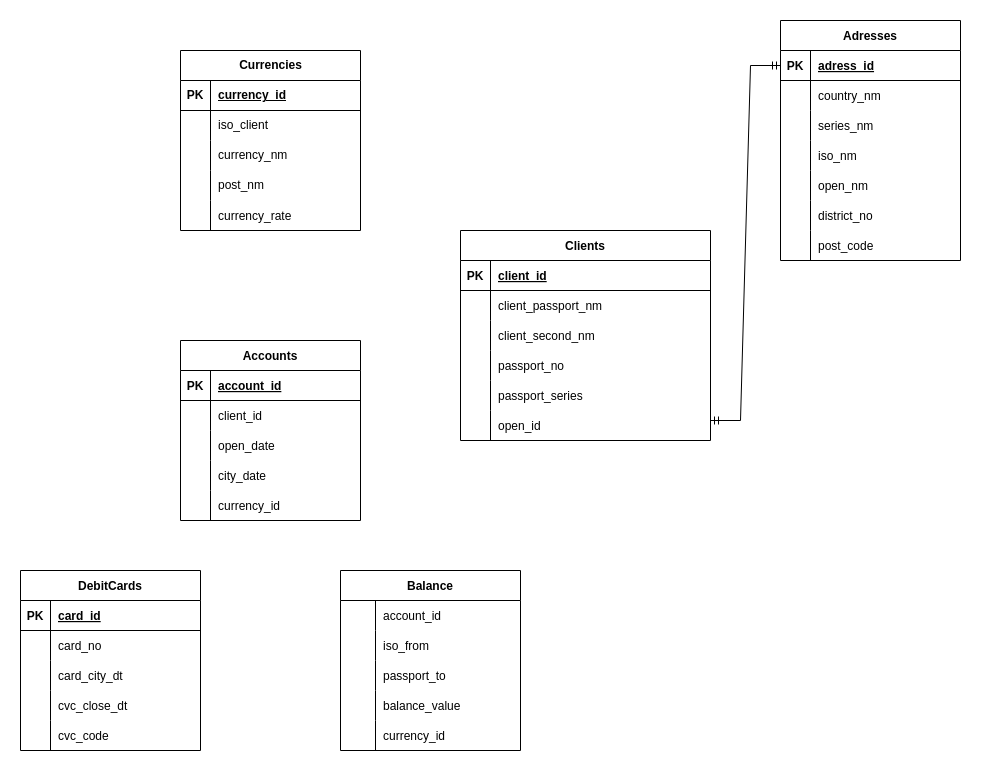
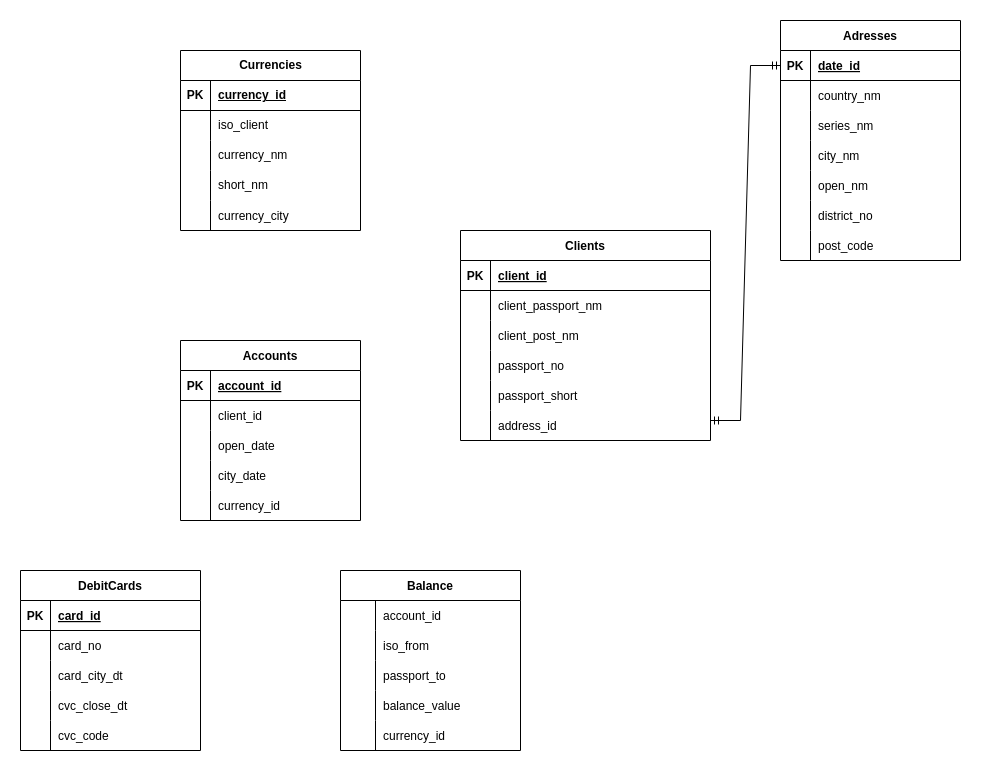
node "adress_id": label "adress_id" -> "date_id"
node "iso_nm": label "iso_nm" -> "city_nm"
node "post_nm": label "post_nm" -> "short_nm"
node "currency_rate": label "currency_rate" -> "currency_city"
node "client_second_nm": label "client_second_nm" -> "client_post_nm"
node "passport_series": label "passport_series" -> "passport_short"
node "open_id": label "open_id" -> "address_id"
